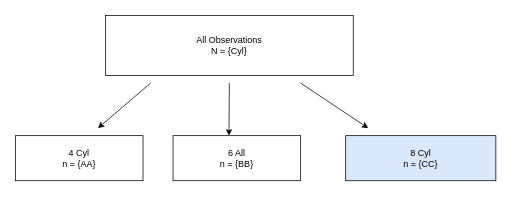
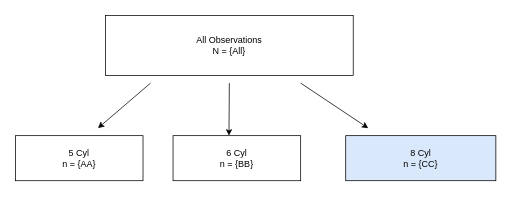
node "All Observations N = {Cyl}": label "All Observations N = {Cyl}" -> "All Observations N = {All}"
node "4 Cyl n = {AA}": label "4 Cyl n = {AA}" -> "5 Cyl n = {AA}"
node "6 All n = {BB}": label "6 All n = {BB}" -> "6 Cyl n = {BB}"
